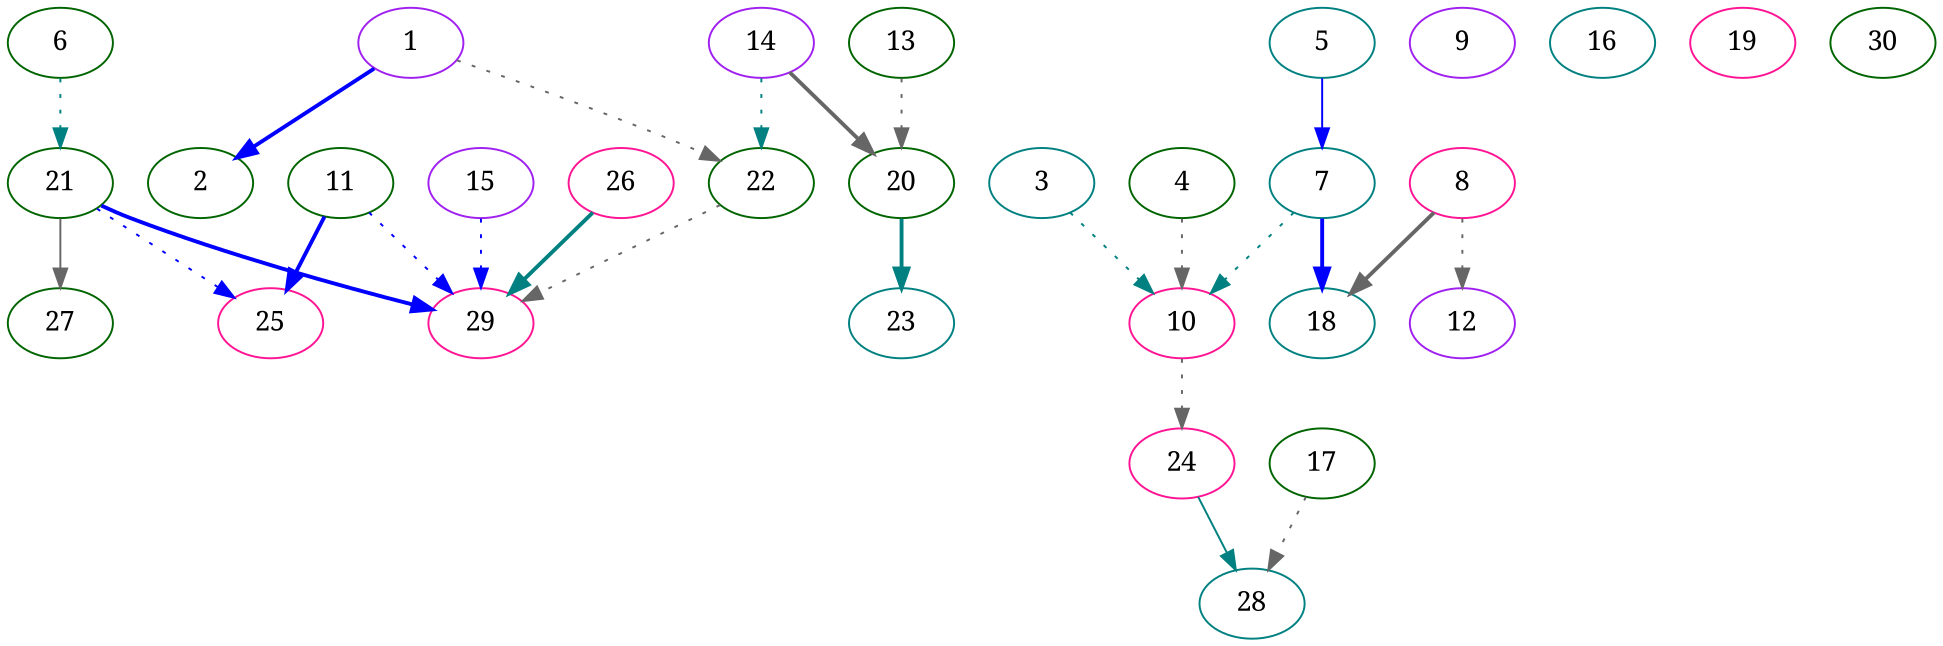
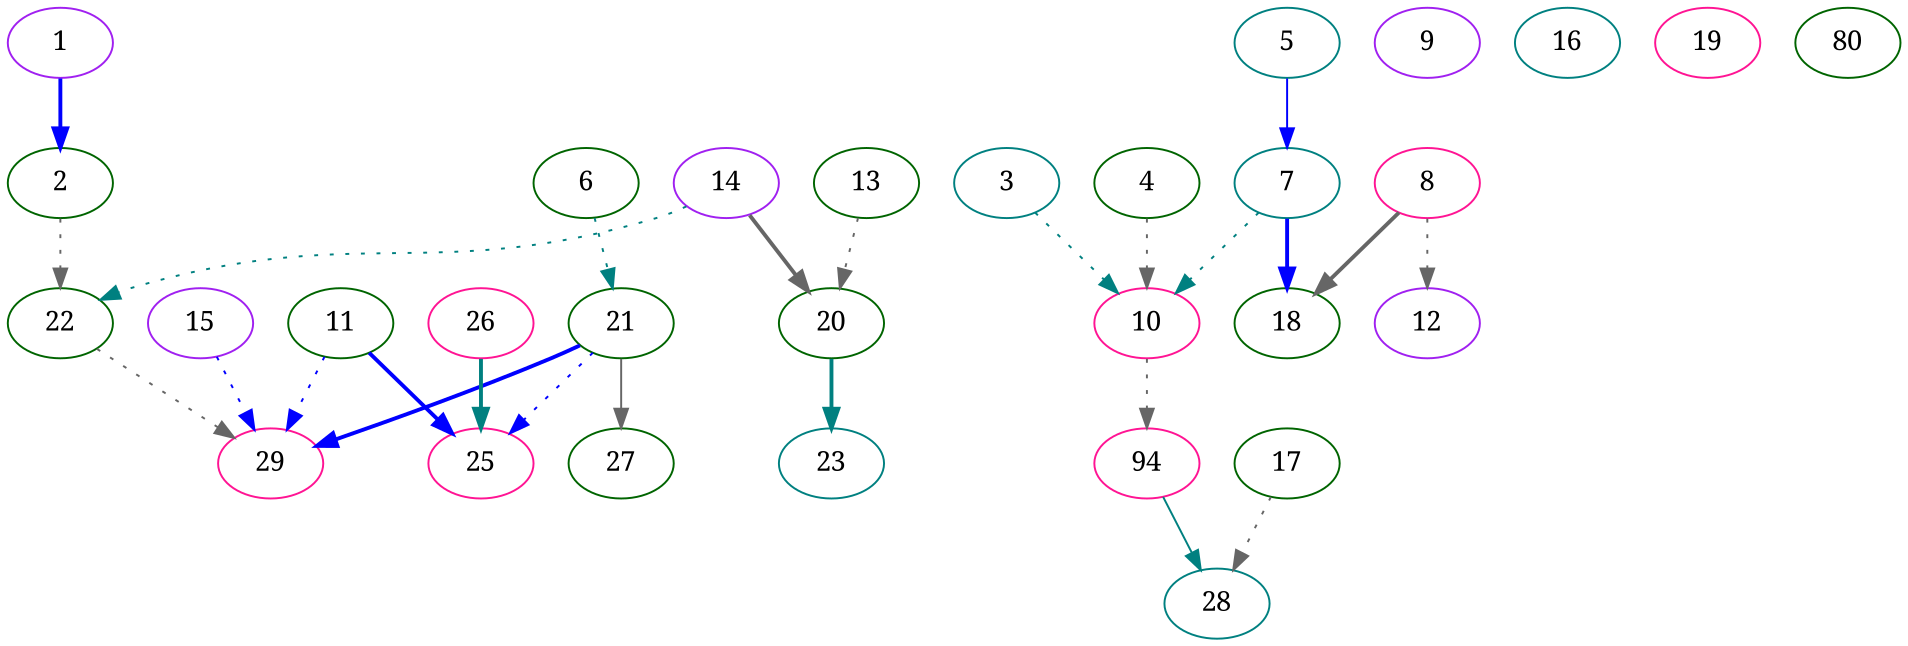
node "30": label "30" -> "80"
edge "1" -> "22": now "2" -> "22"
edge "26" -> "29": now "26" -> "25"
node "18": color teal -> darkgreen
node "24": label "24" -> "94"
